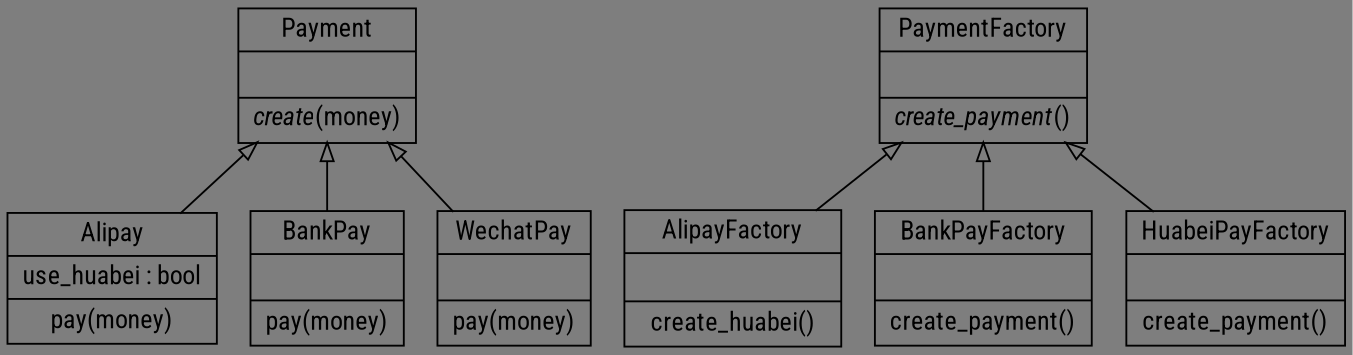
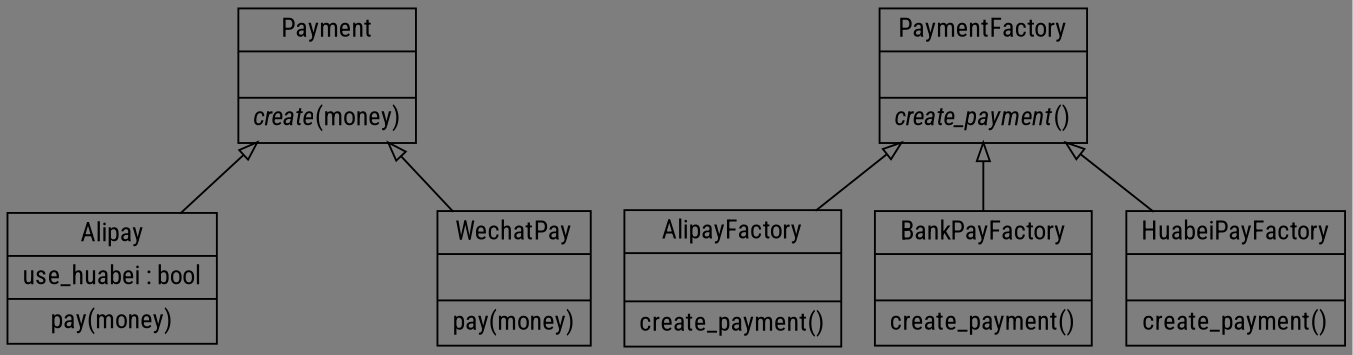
node "BankPay": removed
node "AlipayFactory": text "create_huabei()" -> "create_payment()"
